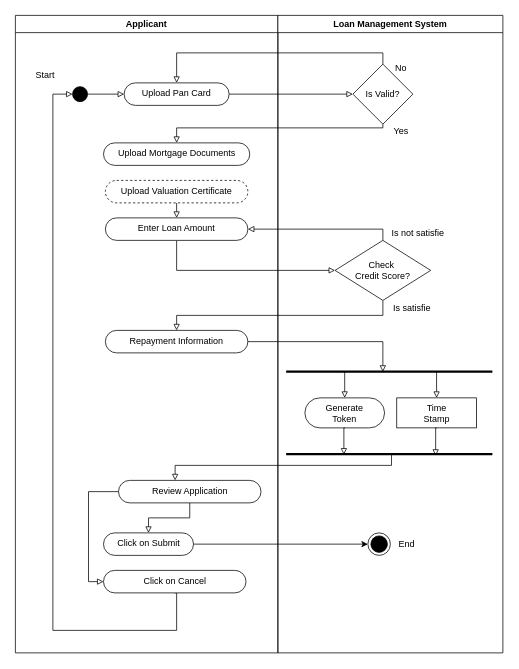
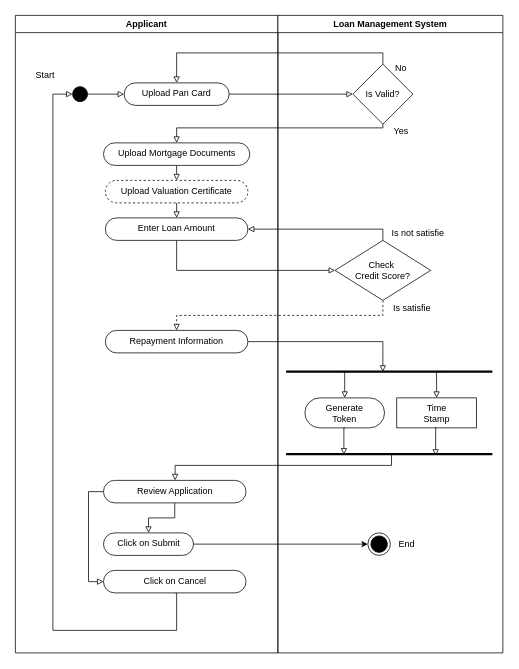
edge "Upload Mortgage Documents" -> "Upload Valuation Certificate": added
edge "Check Credit Score?" -> "Repayment Information": style solid -> dashed
node "Review Application": moved (190, 492) -> (175, 492)
